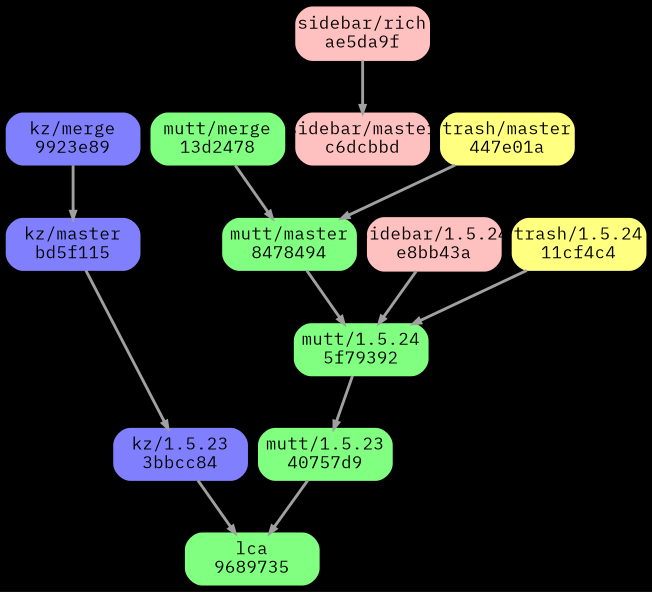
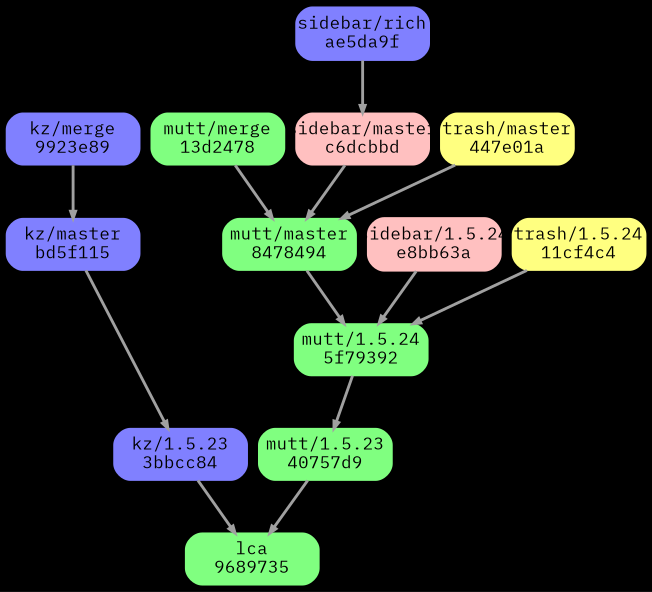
node "sidebar/rich ae5da9f": fillcolor #ffc0c0 -> #8080ff
edge "sidebar/master c6dcbbd" -> "mutt/master 8478494": added
node "sidebar/1.5.24 e8bb43a": label "sidebar/1.5.24 e8bb43a" -> "sidebar/1.5.24 e8bb63a"
